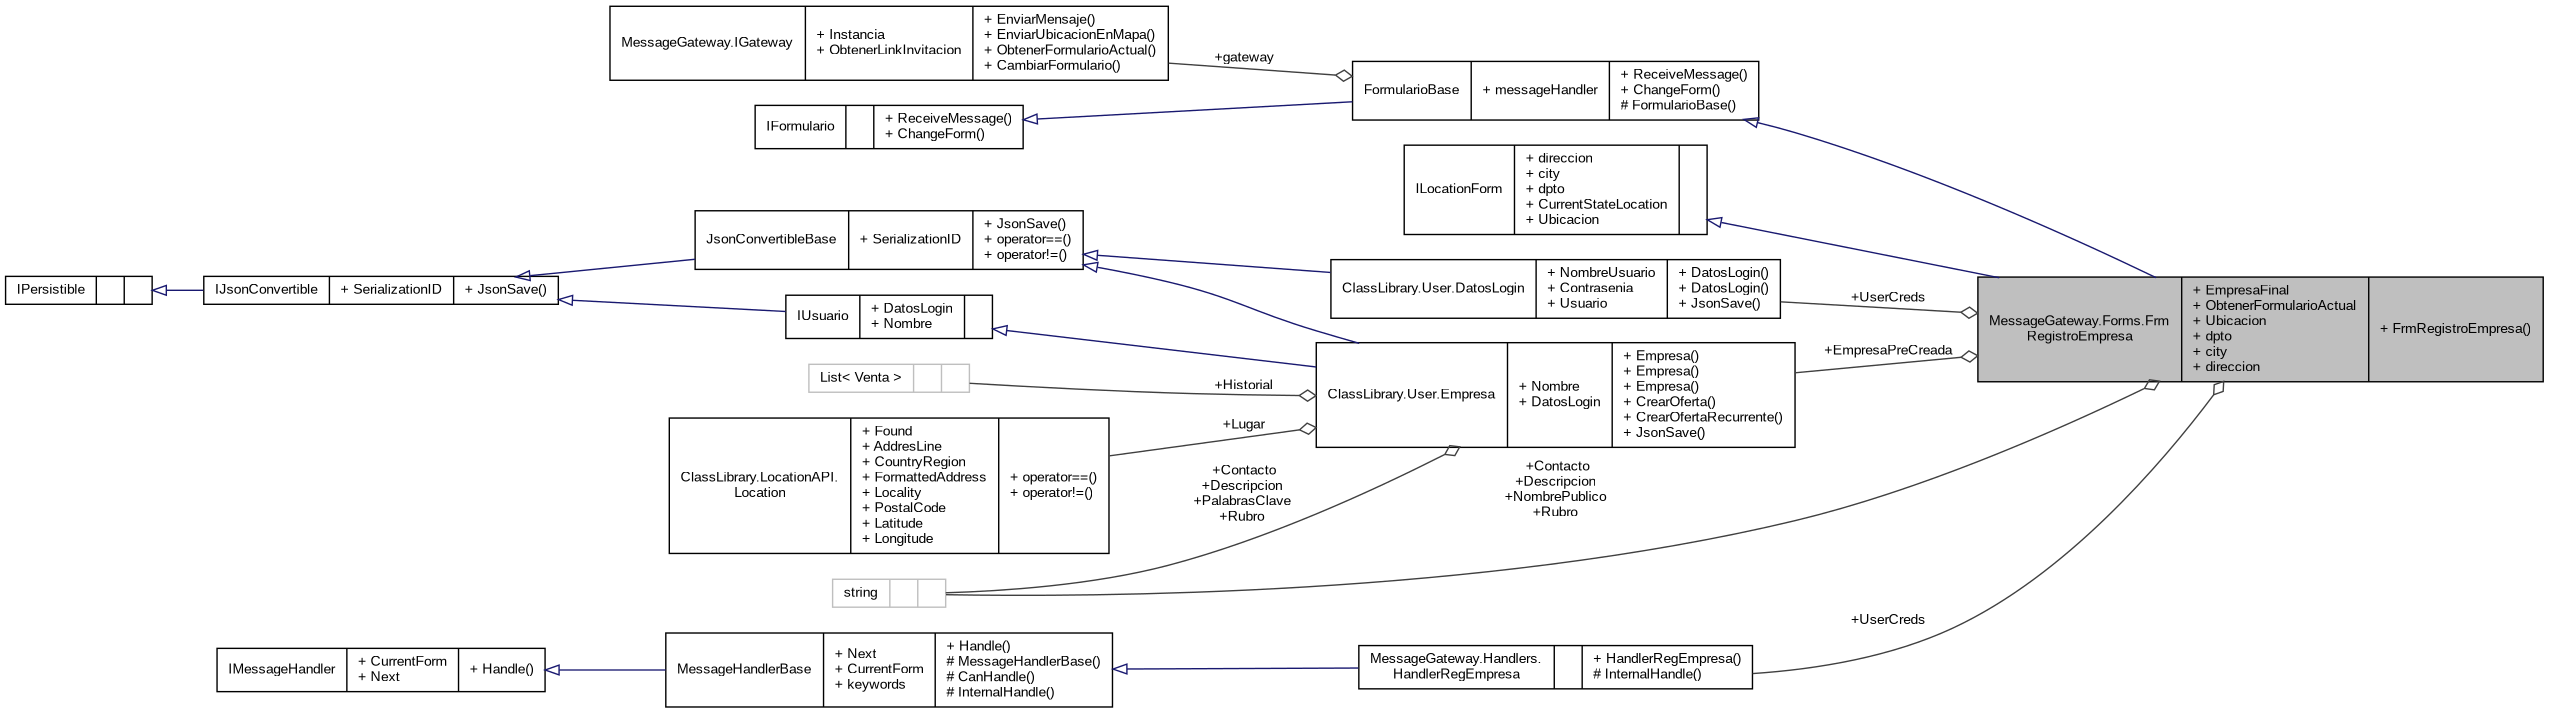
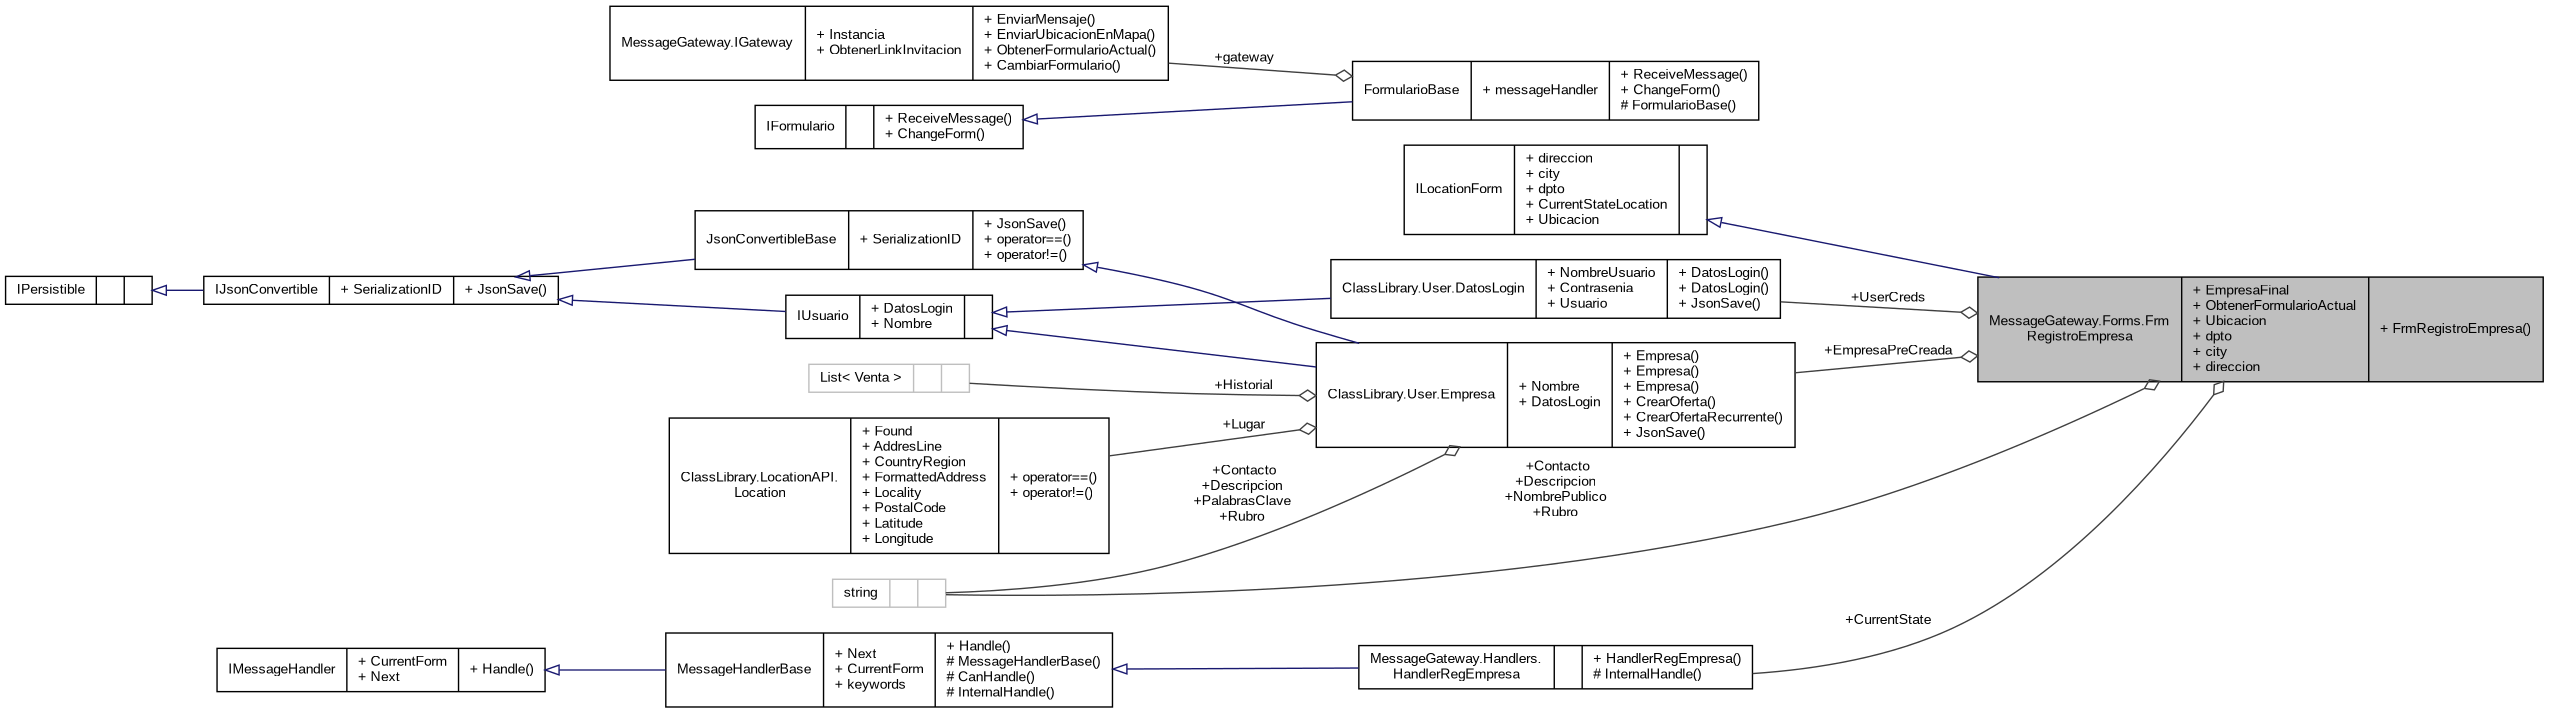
edge "MessageGateway.Forms.Frm" -> "FormularioBase": removed
edge "ClassLibrary.User.DatosLogin" -> "JsonConvertibleBase": now "ClassLibrary.User.DatosLogin" -> "IUsuario"
edge "MessageGateway.Handlers." -> "MessageGateway.Forms.Frm": label " +UserCreds" -> " +CurrentState"
